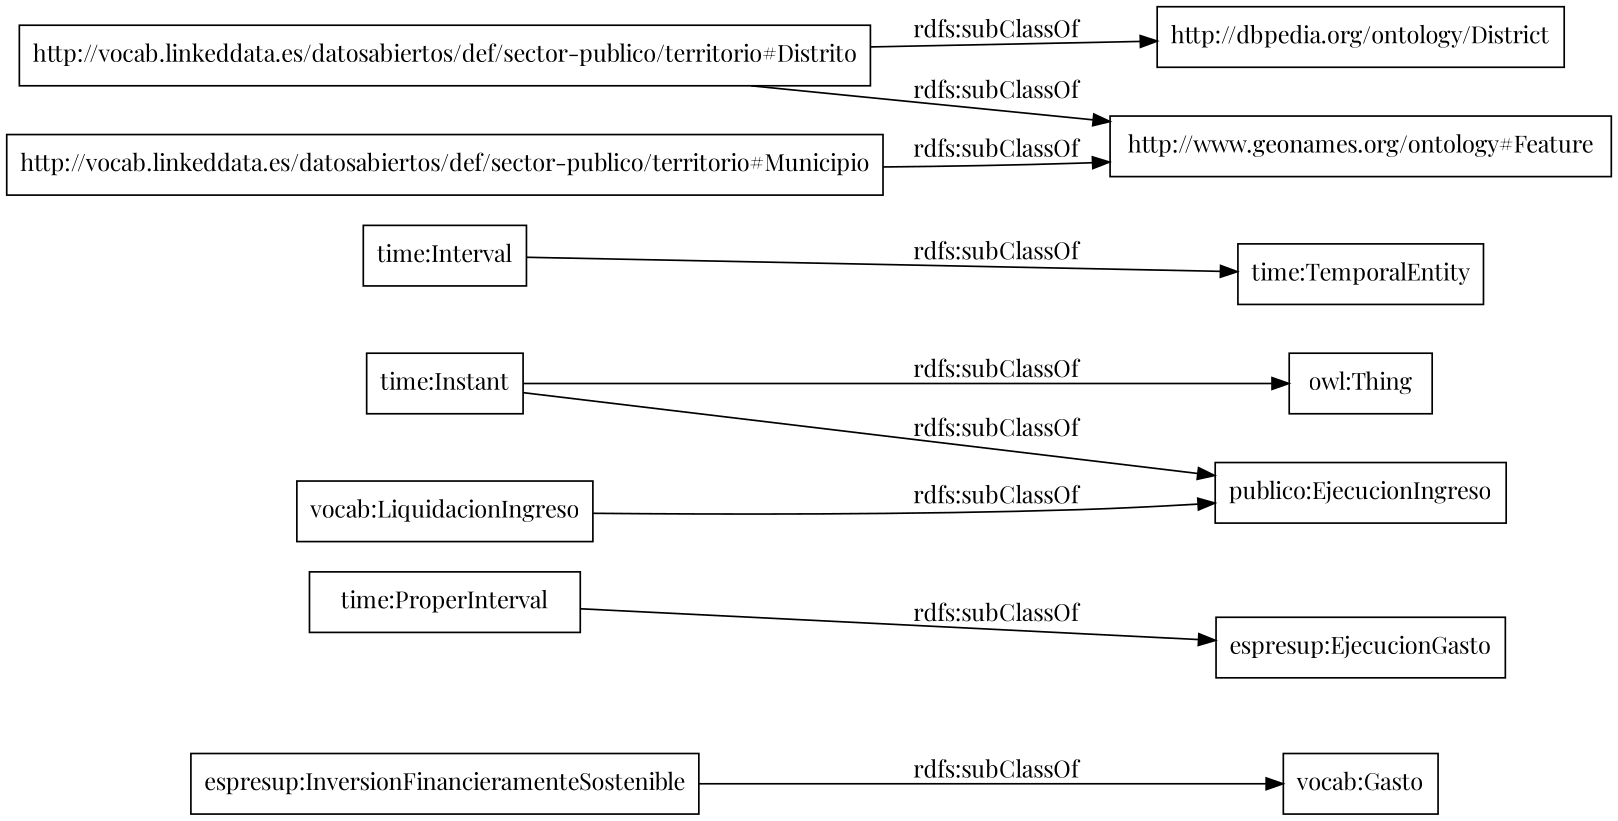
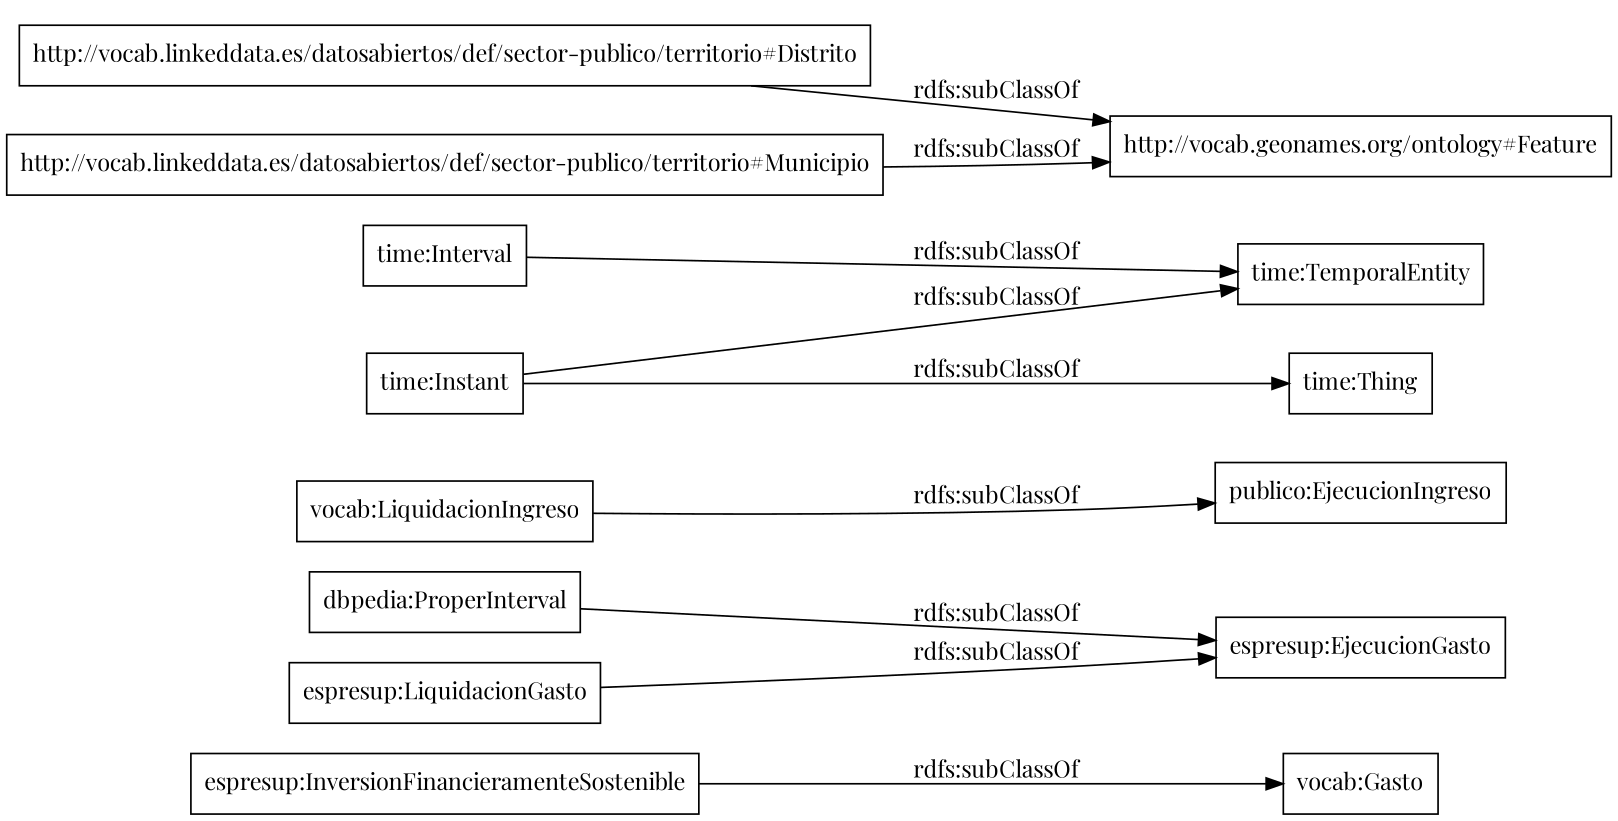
node "http://dbpedia.org/ontology/District": removed
node "http://www.geonames.org/ontology#Feature": label "http://www.geonames.org/ontology#Feature" -> "http://vocab.geonames.org/ontology#Feature"
node "owl:Thing": label "owl:Thing" -> "time:Thing"
edge "time:Instant" -> "publico:EjecucionIngreso": now "time:Instant" -> "time:TemporalEntity"
node "time:ProperInterval": label "time:ProperInterval" -> "dbpedia:ProperInterval"
node "espresup:LiquidacionGasto": added
